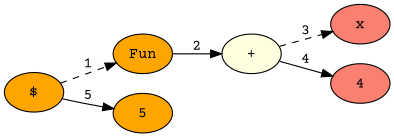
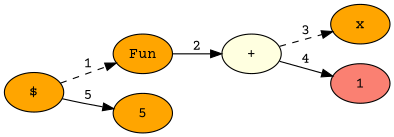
node "x": fillcolor salmon -> orange
node "4": label "4" -> "1"
